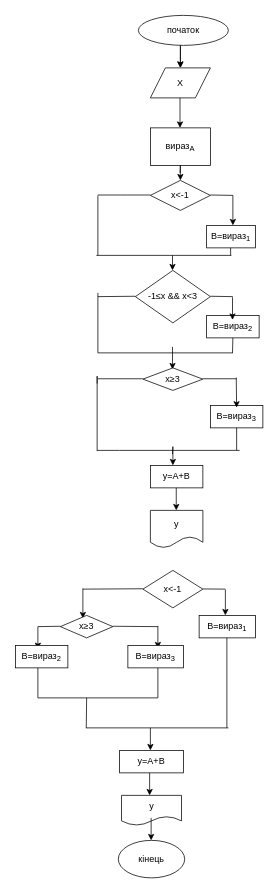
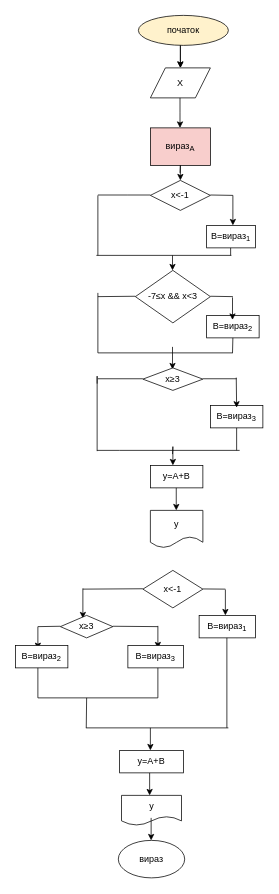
node "початок": fillcolor #ffffff -> #fff2cc
node "виразA": fillcolor #ffffff -> #f8cecc
node "-1≤x && x<3": label "-1≤x && x<3" -> "-7≤x && x<3"
node "кінець": label "кінець" -> "вираз"
